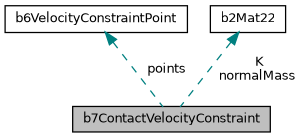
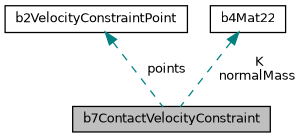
node "b6VelocityConstraintPoint": label "b6VelocityConstraintPoint" -> "b2VelocityConstraintPoint"
node "b2Mat22": label "b2Mat22" -> "b4Mat22"
